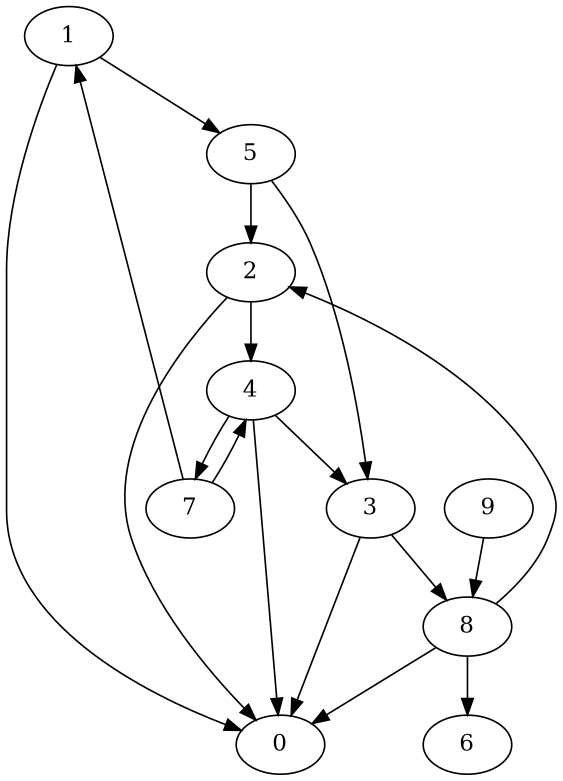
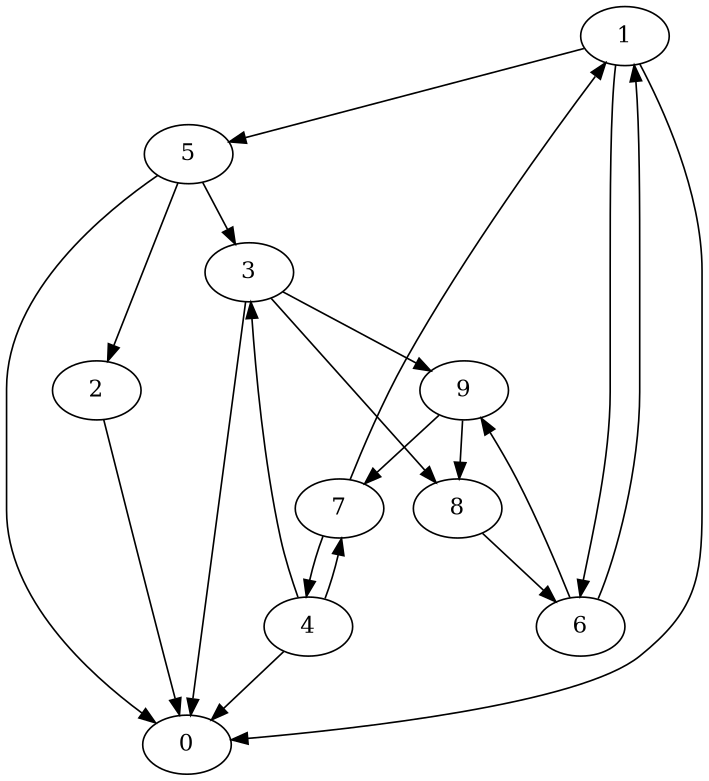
edge "2" -> "4": removed
edge "1" -> "6": added
edge "3" -> "9": added
edge "6" -> "1": added
edge "8" -> "2": removed
edge "9" -> "7": added
edge "6" -> "9": added
edge "8" -> "0": now "5" -> "0"
